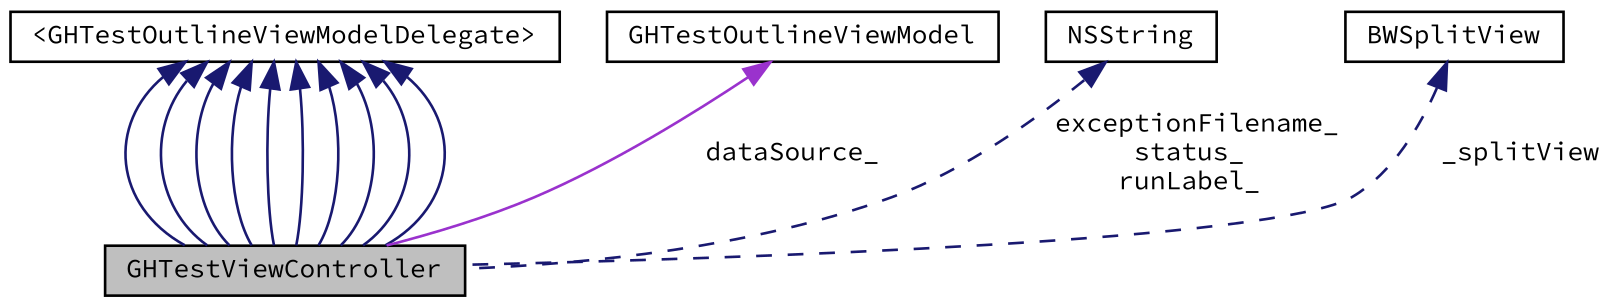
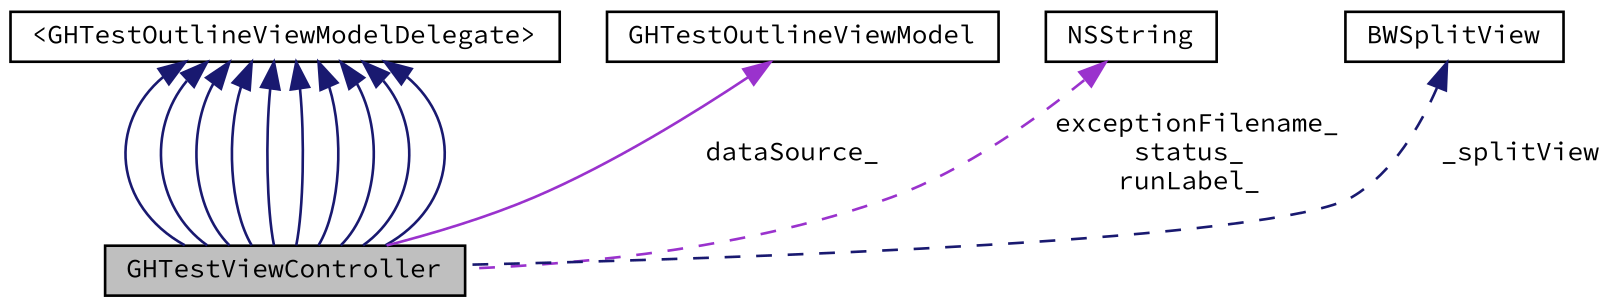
edge "GHTestViewController" -> "NSString": color midnightblue -> darkorchid3
